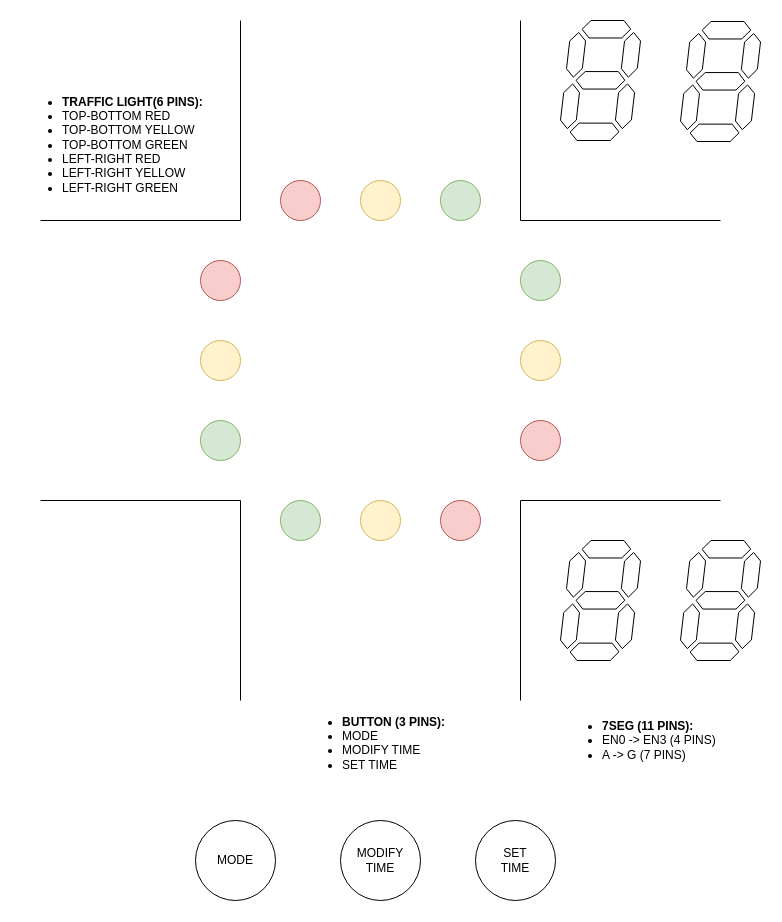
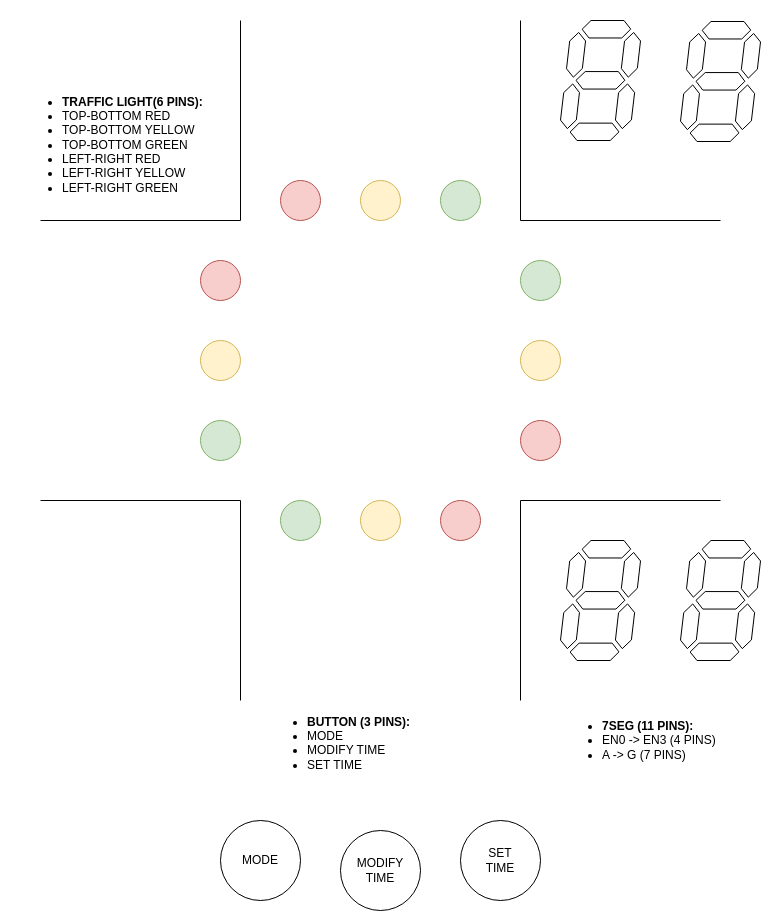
node "BUTTON (3 PINS): MODE MODIFY TIME SET TIME": moved (381, 741) -> (346, 741)
node "MODE": moved (236, 861) -> (261, 861)
node "MODIFY TIME": moved (381, 861) -> (381, 871)
node "SET TIME": moved (516, 861) -> (501, 861)
